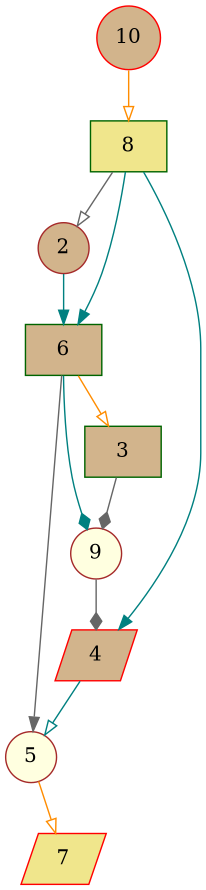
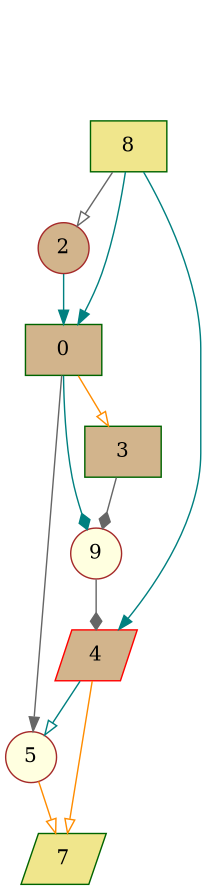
node "10": removed
node "6": label "6" -> "0"
edge "4" -> "7": added
node "7": color red -> darkgreen
